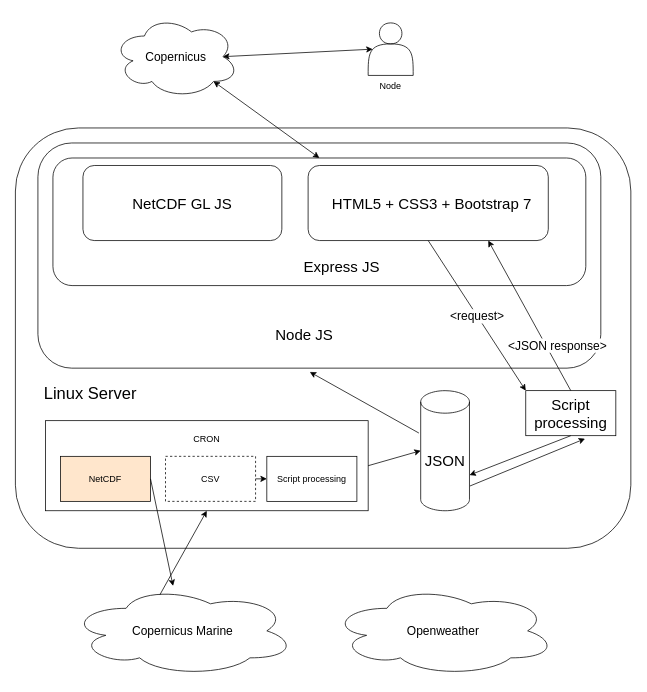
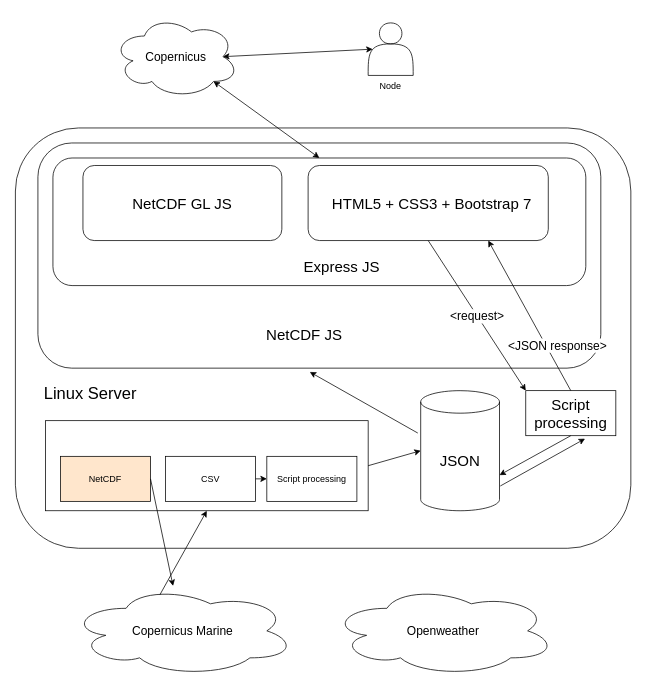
node "Node JS": label "Node JS" -> "NetCDF JS"
node "CRON": removed
node "JSON": size 49x120 -> 79x120
node "CSV": style dashed -> solid
